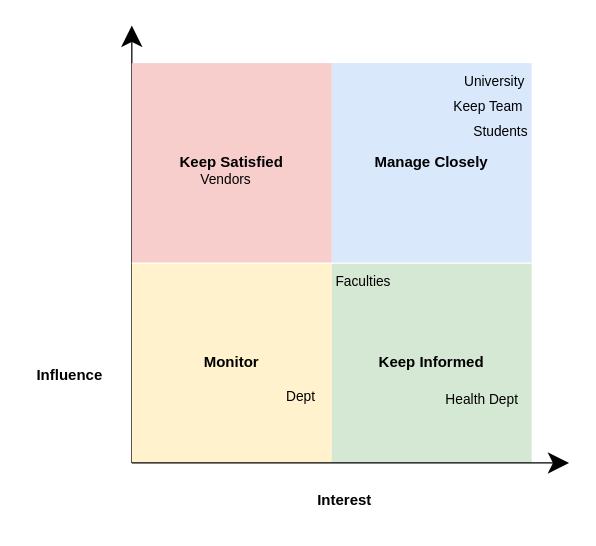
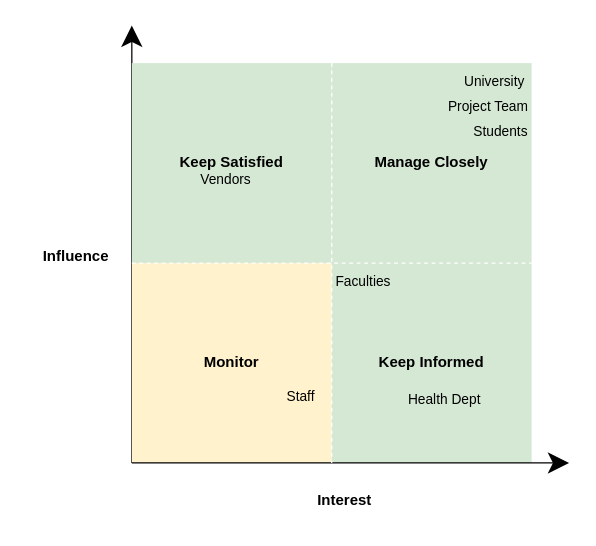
node "Keep Team": label "Keep Team" -> "Project Team"
node "Keep Satisfied": fillcolor #f8cecc -> #d5e8d4
node "Manage Closely": fillcolor #dae8fc -> #d5e8d4
edge "Monitor" -- "Keep Informed": style solid -> dashed
node "Influence": moved (69, 376) -> (76, 257)
node "Health Dept": moved (482, 399) -> (444, 399)
node "Dept": label "Dept" -> "Staff"
edge "Manage Closely" -- "Keep Informed": added
